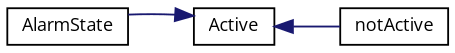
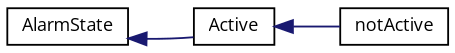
edge "AlarmState" -> "Active": reversed
